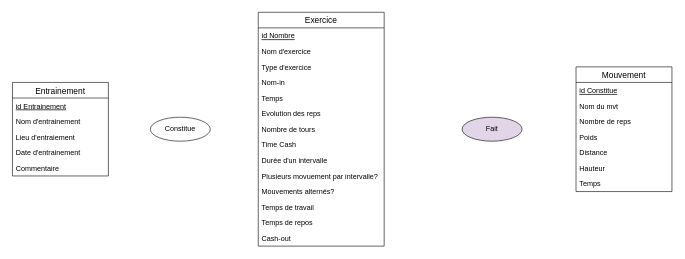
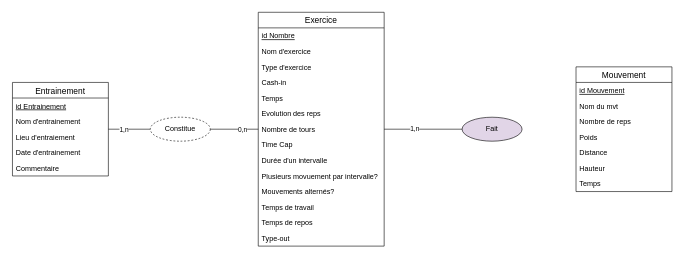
node "Nom-in": label "Nom-in" -> "Cash-in"
node "id Constitue": label "id Constitue" -> "id Mouvement"
edge "Entrainement" -- "Constitue": added, label "1,n"
node "Constitue": style solid -> dashed
edge "Constitue" -- "Exercice": added, label "0,n"
edge "Exercice" -- "Fait": added, label "1,n"
node "Time Cash": label "Time Cash" -> "Time Cap"
node "Cash-out": label "Cash-out" -> "Type-out"
